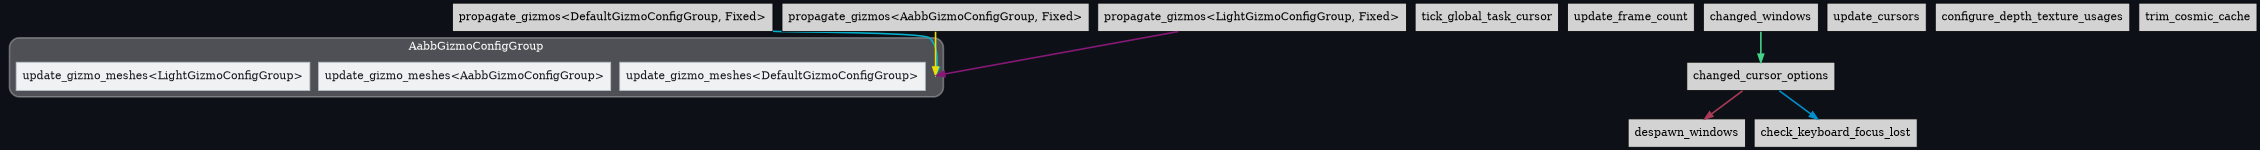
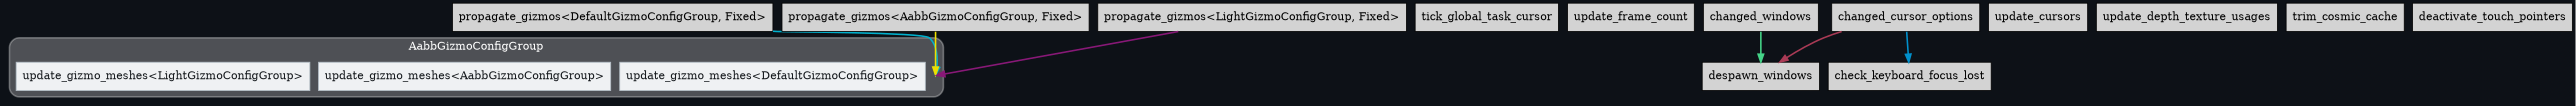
node "configure_depth_texture_usages": label "configure_depth_texture_usages" -> "update_depth_texture_usages"
node "deactivate_touch_pointers": added
edge "changed_windows" -> "changed_cursor_options": now "changed_windows" -> "despawn_windows"
